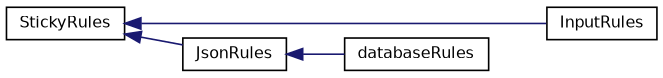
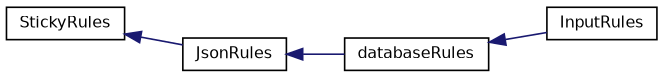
edge "InputRules" -> "StickyRules": now "InputRules" -> "databaseRules"
